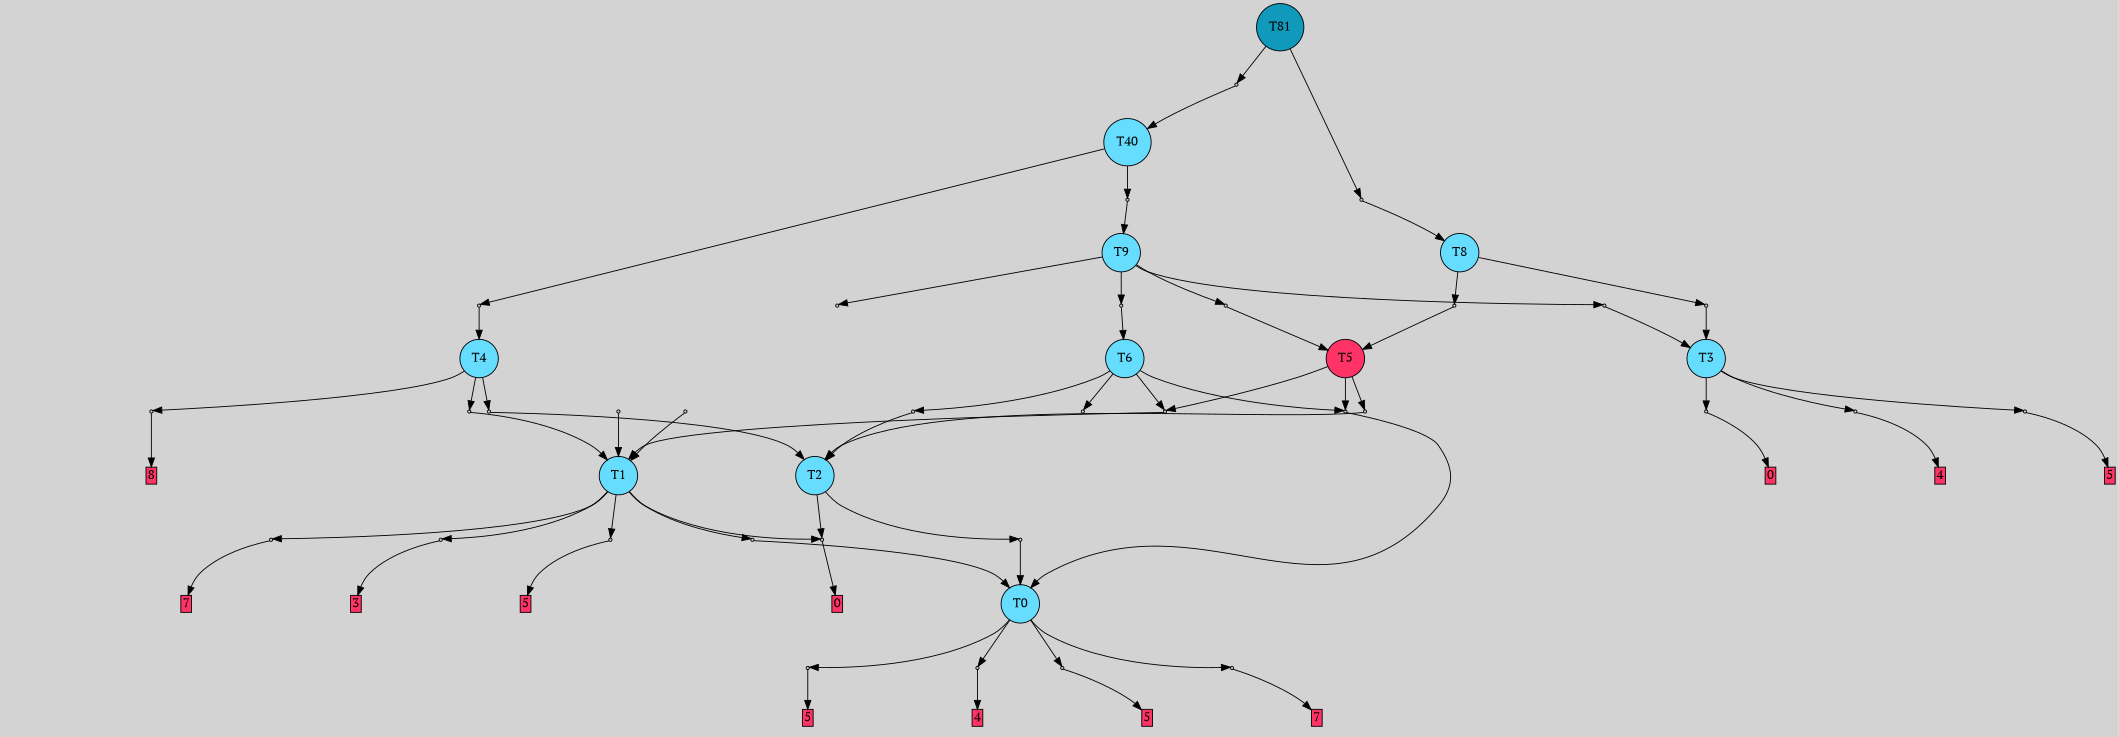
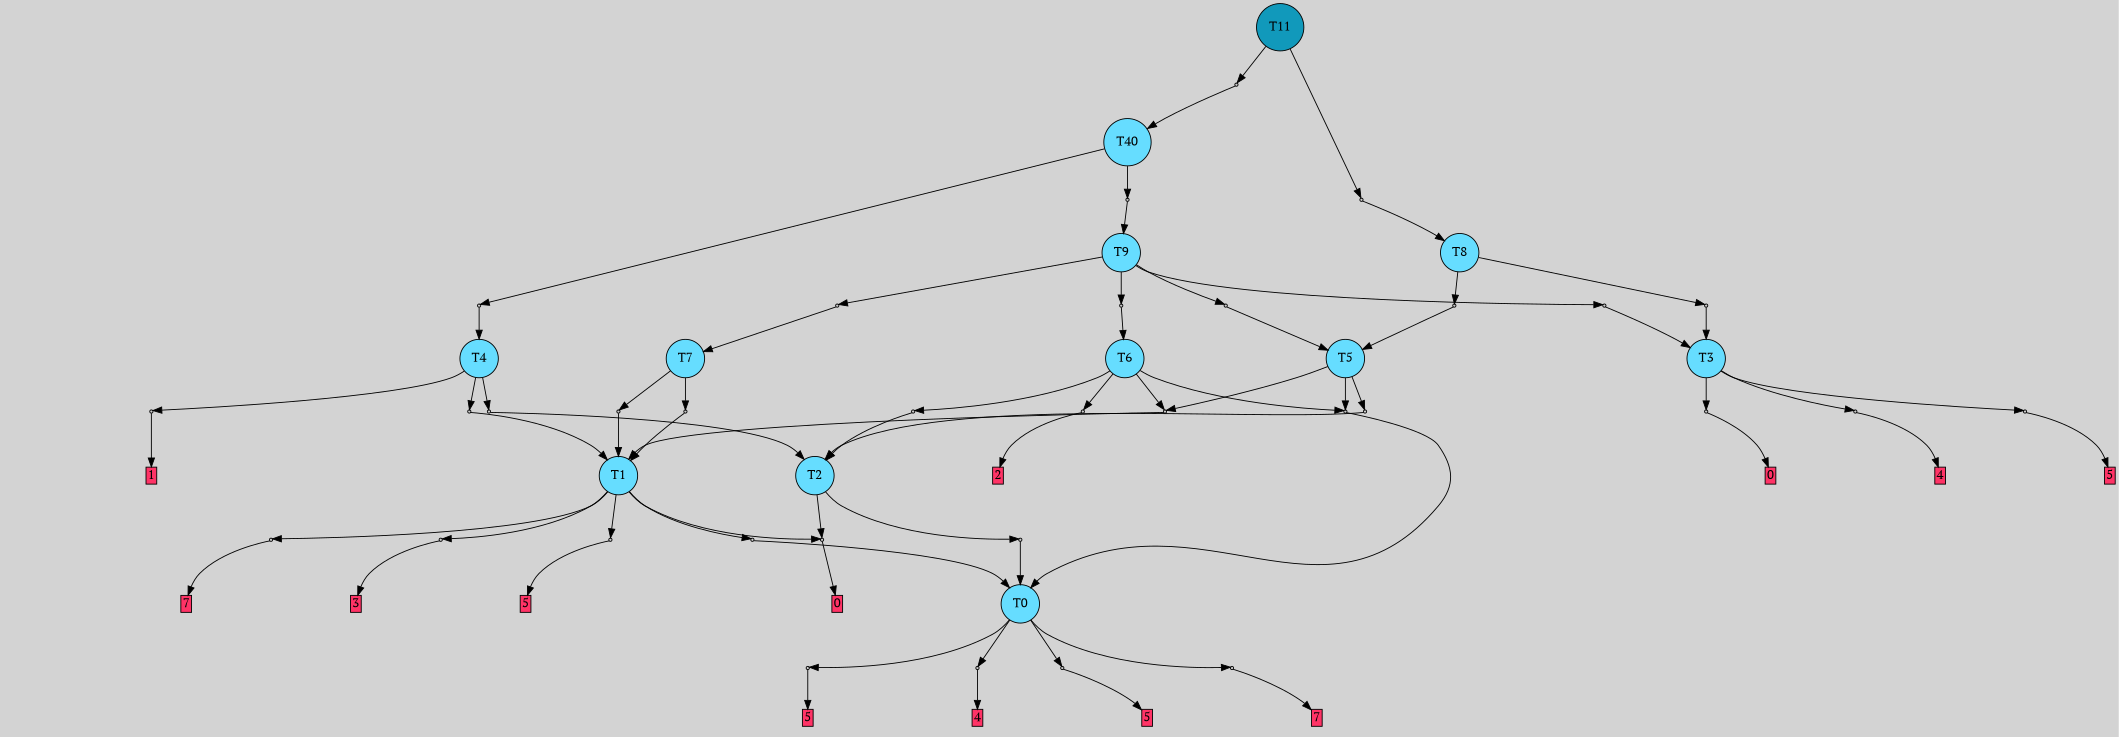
node "T81": label "T81" -> "T11"
node "T7": added
node "T5": fillcolor #ff3366 -> #66ddff
node "8": label "8" -> "1"
node "2": added
